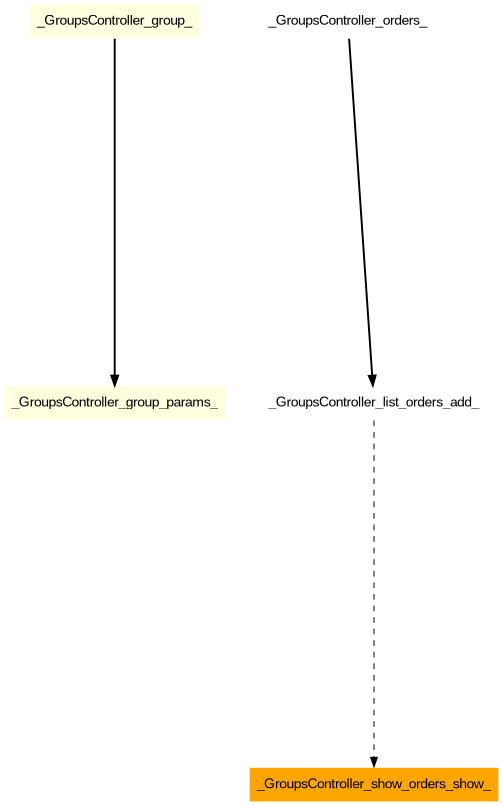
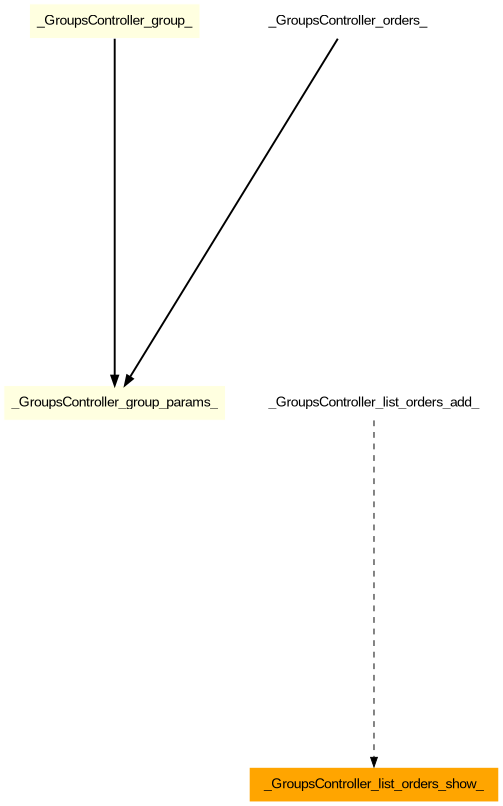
edge "_GroupsController_orders_" -> "_GroupsController_list_orders_add_": now "_GroupsController_orders_" -> "_GroupsController_group_params_"
node "_GroupsController_show_orders_show_": label "_GroupsController_show_orders_show_" -> "_GroupsController_list_orders_show_"
